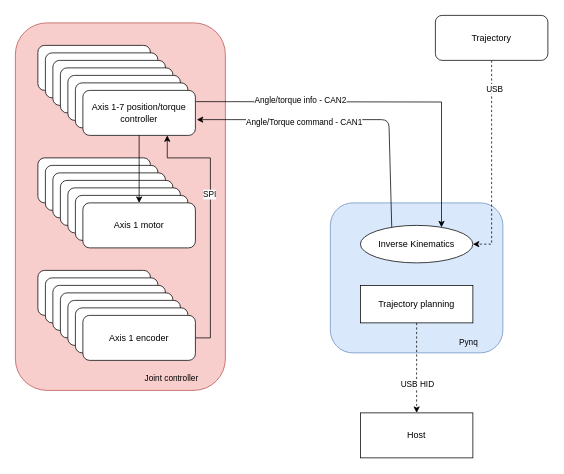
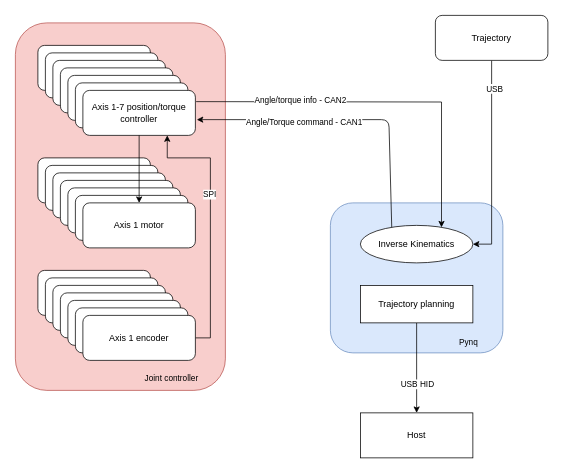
edge "Trajectory" -> "Inverse Kinematics": style dashed -> solid
edge "Trajectory planning" -> "Host": style dashed -> solid
